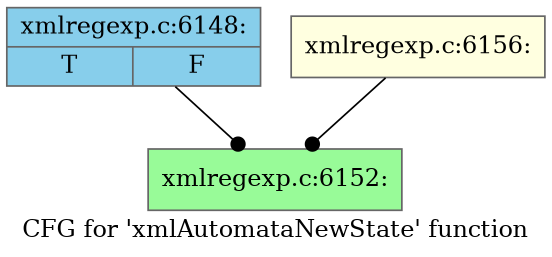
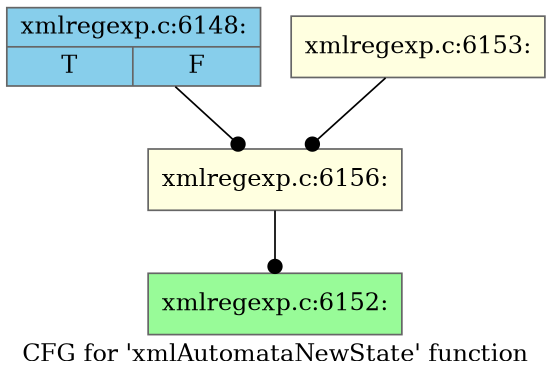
node "xmlregexp.c:6153:": added
edge "xmlregexp.c:6148:" -> "xmlregexp.c:6152:": now "xmlregexp.c:6148:" -> "xmlregexp.c:6156:"
